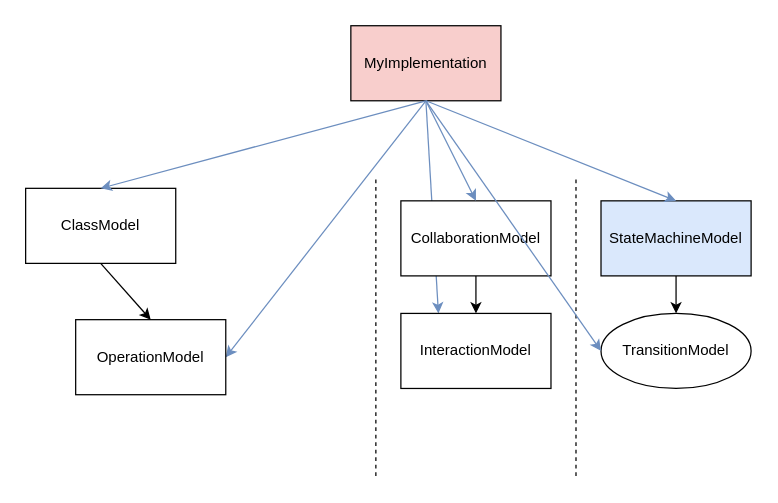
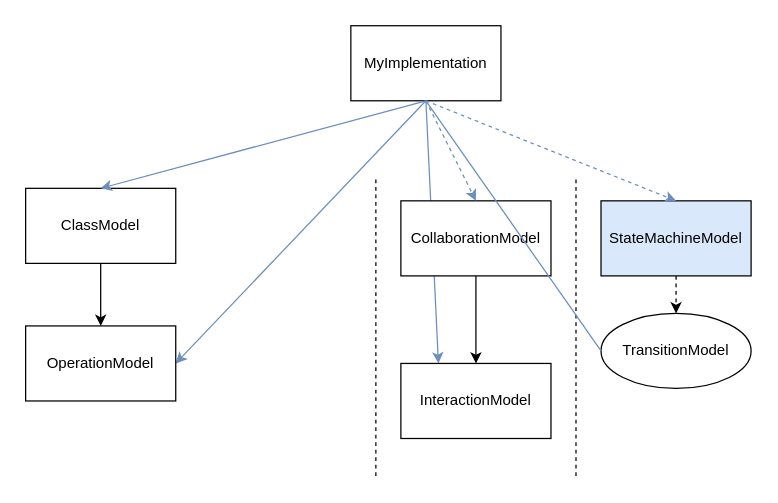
node "MyImplementation": fillcolor #f8cecc -> #ffffff
edge "MyImplementation" -> "StateMachineModel": style solid -> dashed
edge "MyImplementation" -> "CollaborationModel": style solid -> dashed
edge "StateMachineModel" -> "TransitionModel": style solid -> dashed
edge "MyImplementation" -> "TransitionModel": arrowhead classic -> none
node "InteractionModel": moved (476, 351) -> (476, 401)
node "OperationModel": moved (151, 357) -> (101, 363)
